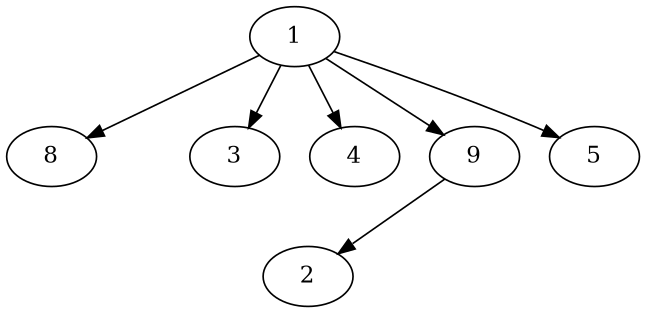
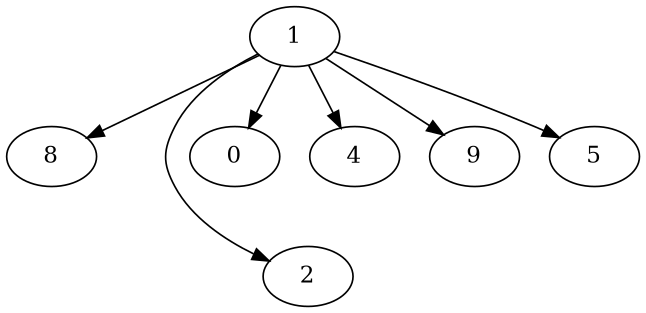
node "3": label "3" -> "0"
edge "9" -> "2": now "1" -> "2"
